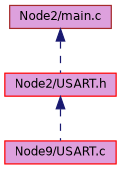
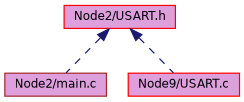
edge "Node2/USART.h" -> "Node2/main.c": reversed
